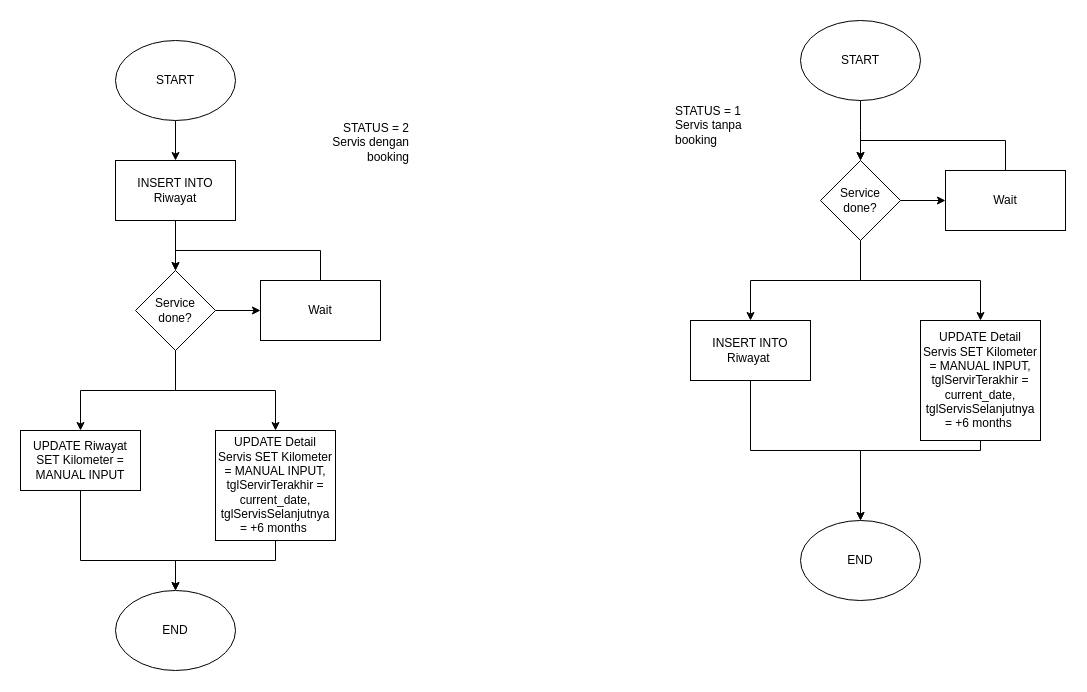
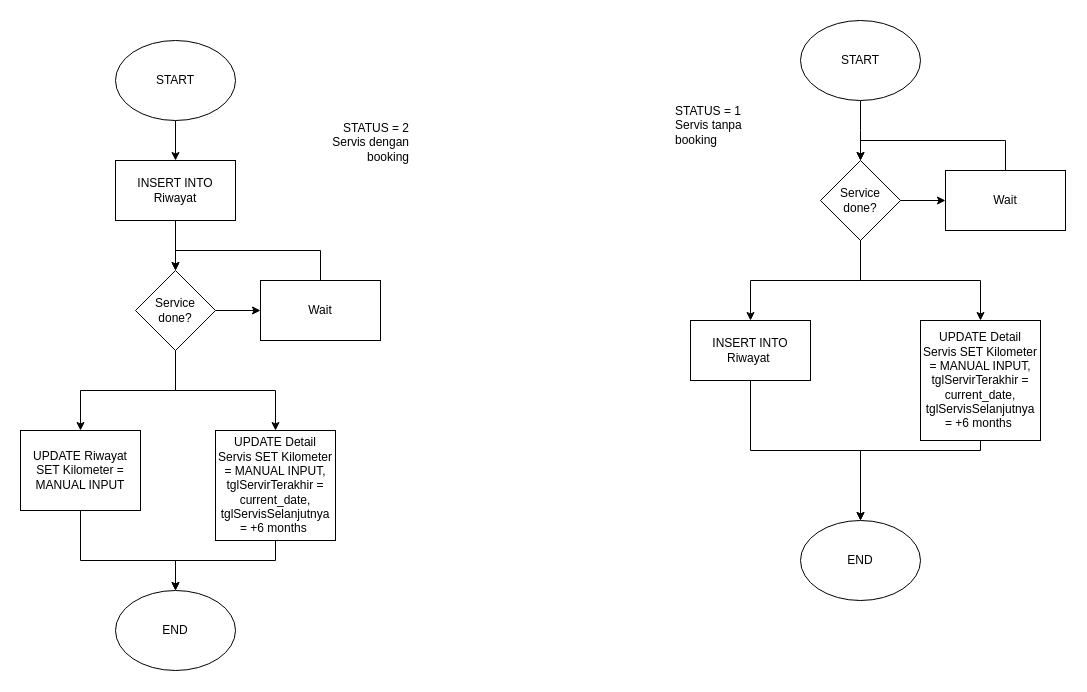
node "UPDATE Riwayat SET Kilometer = MANUAL INPUT": size 120x60 -> 120x80
